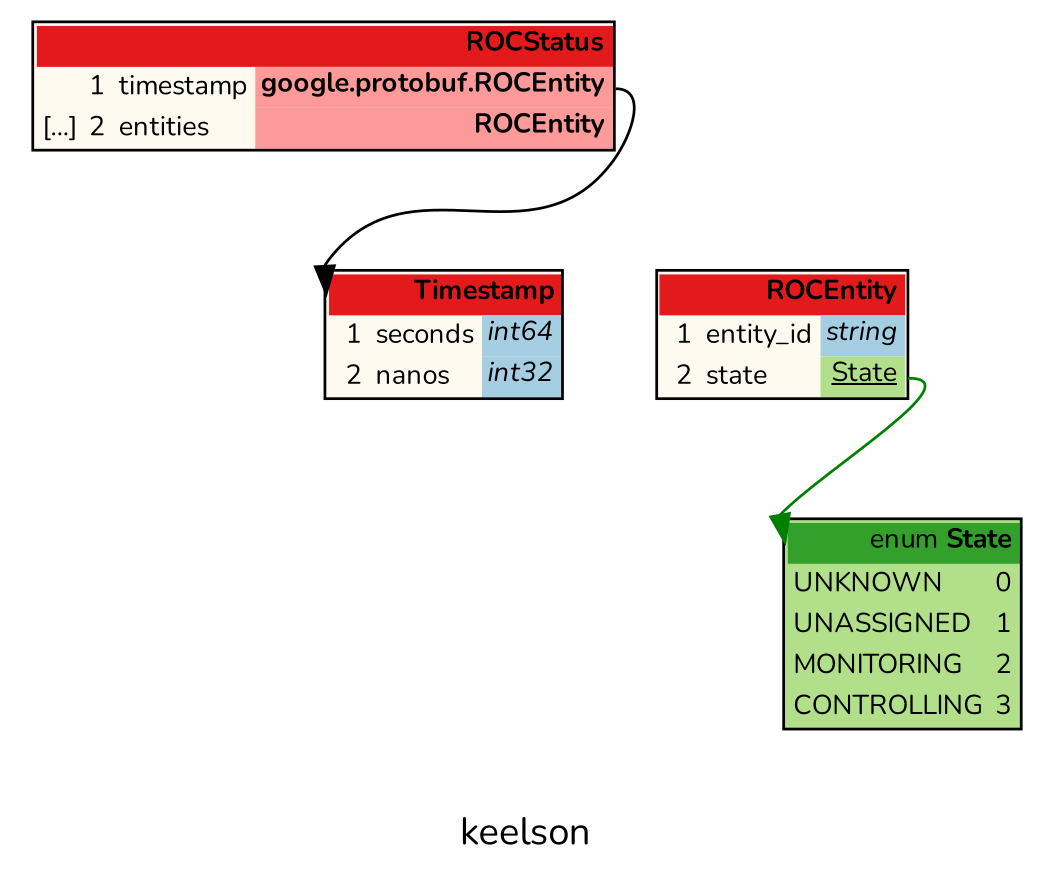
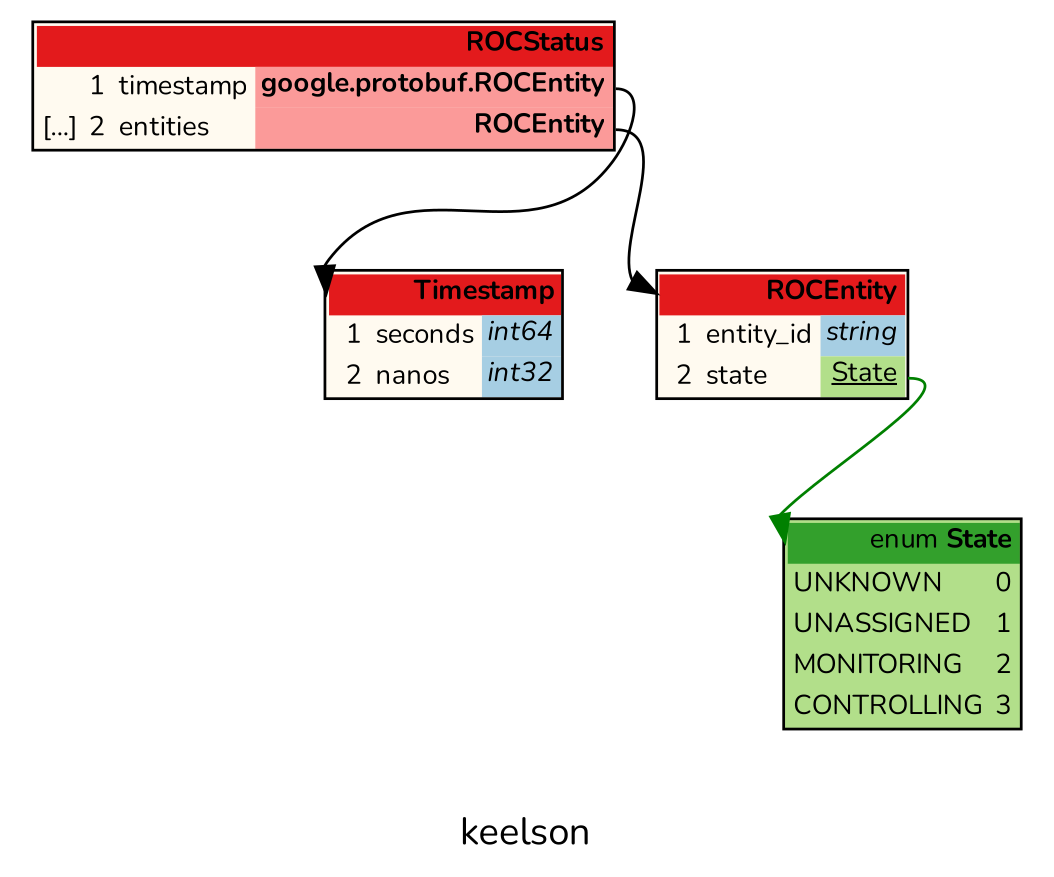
edge "ROCStatus" -> "ROCEntity": added
